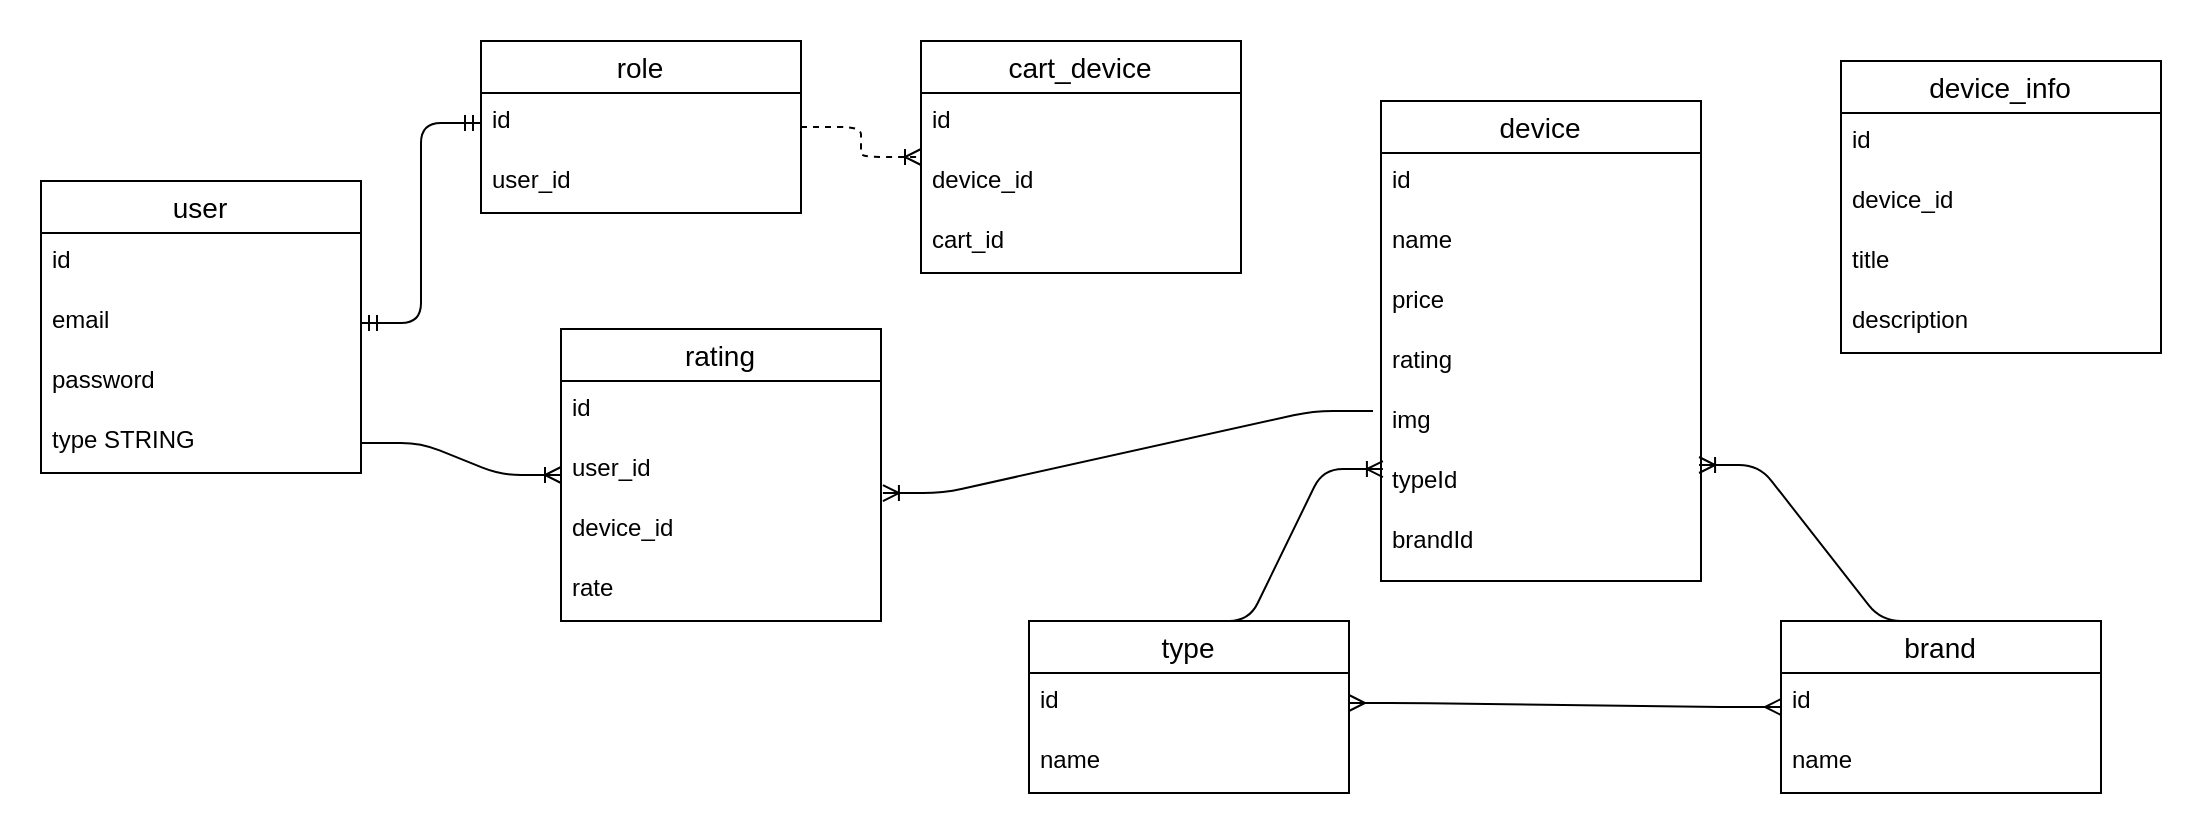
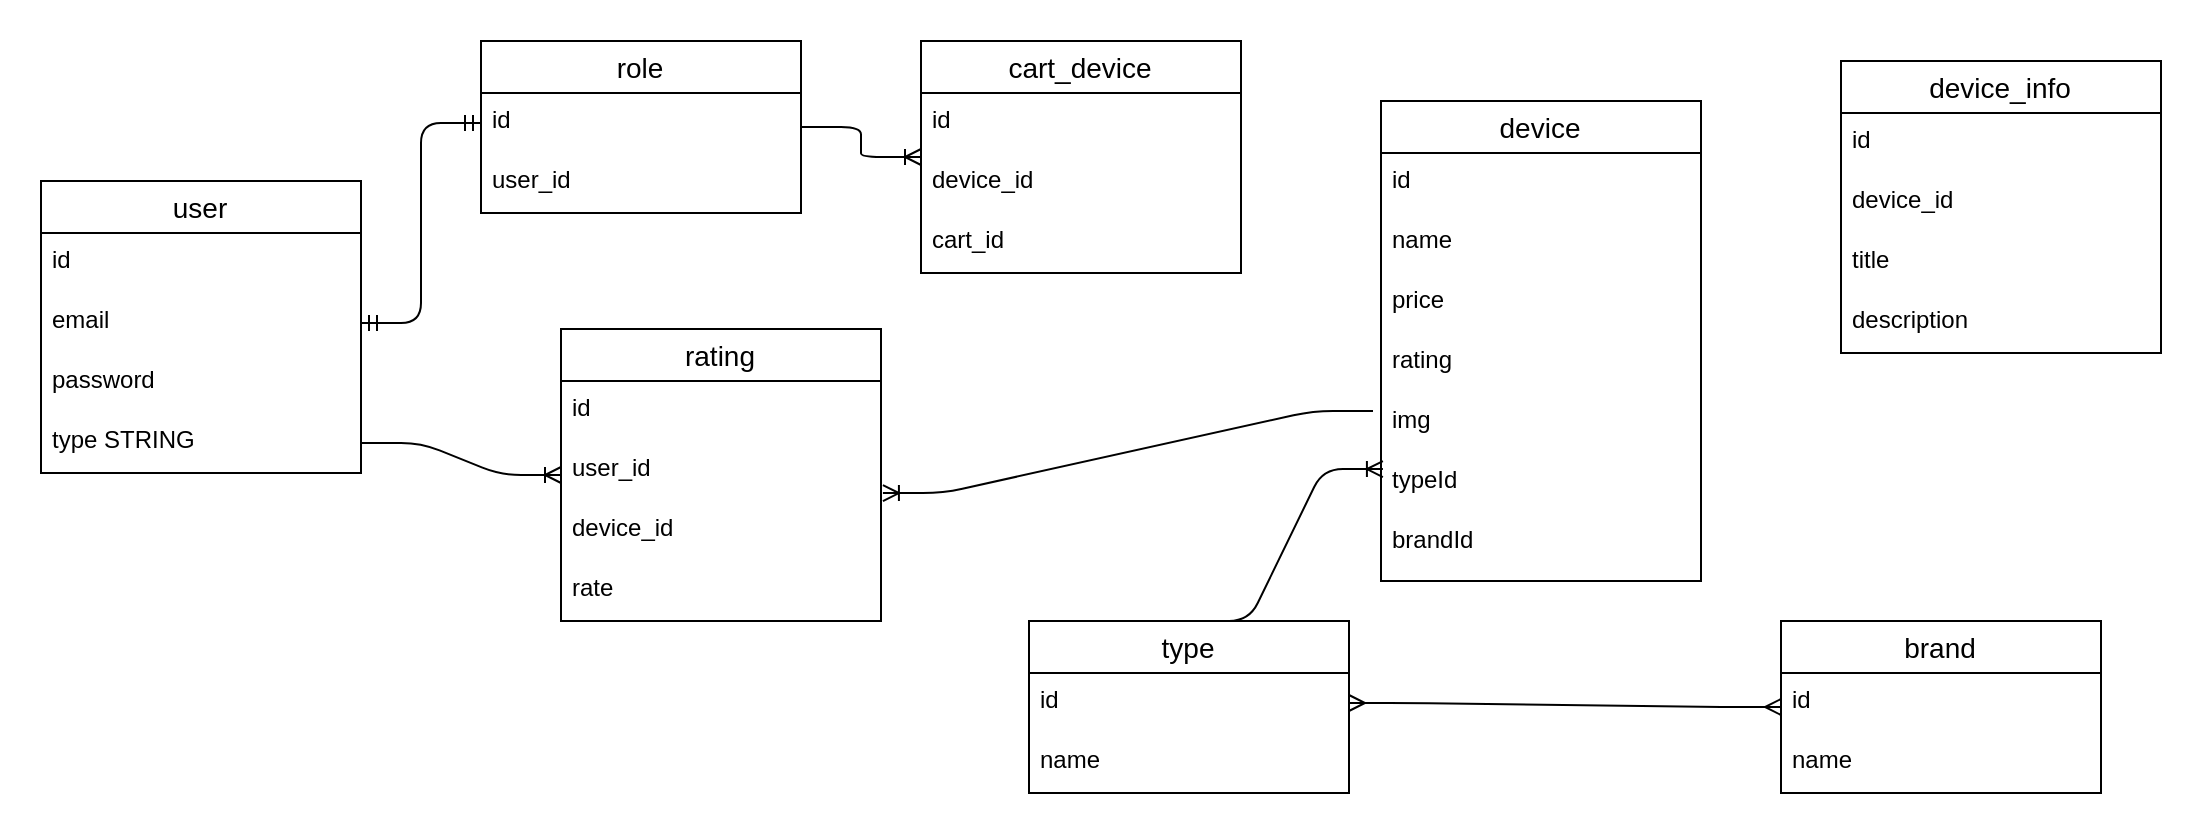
edge "role" -> "cart_device": style dashed -> solid
edge "brand" -> "typeId": removed
